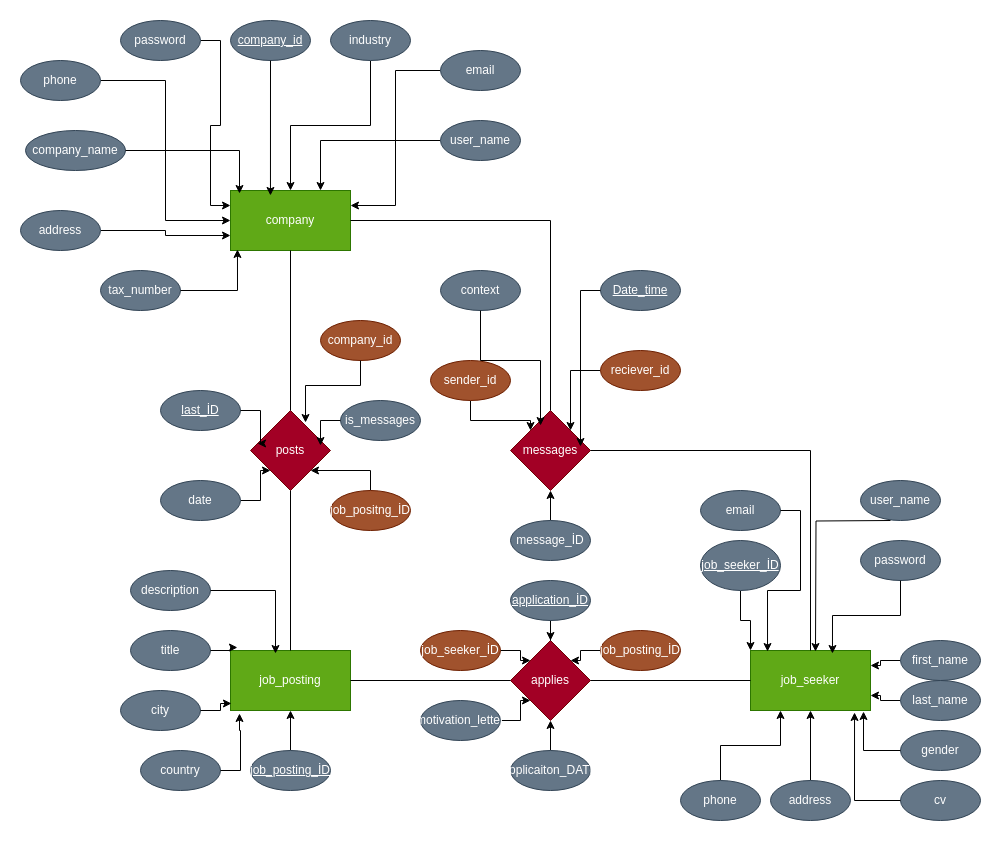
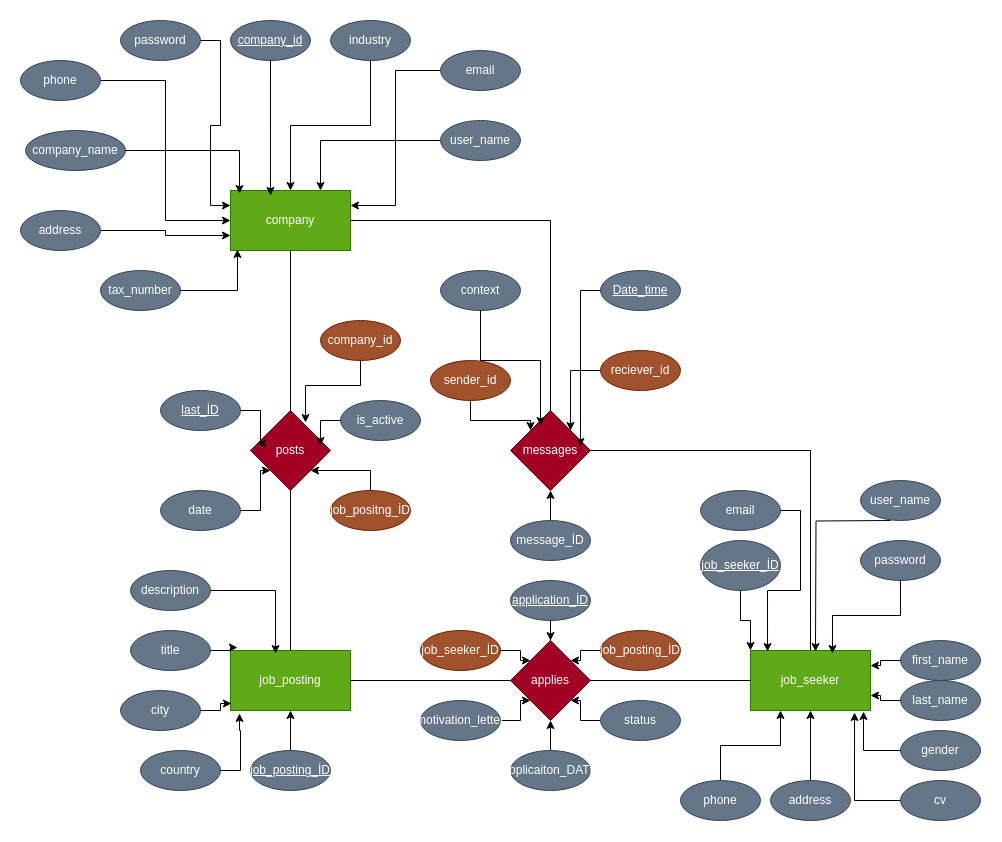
node "is_messages": label "is_messages" -> "is_active"
node "date": moved (201, 501) -> (201, 511)
edge "status" -> "applies": added
node "status": added
